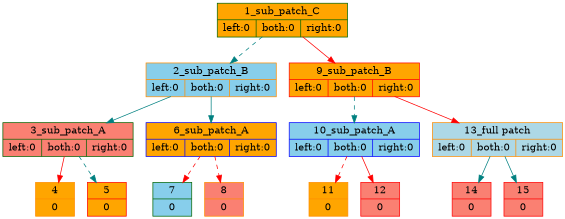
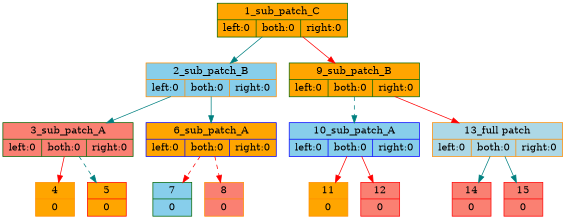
edge "1_sub_patch_C" -> "2_sub_patch_B": style dashed -> solid
node "9_sub_patch_B": color red -> darkgreen
edge "10_sub_patch_A" -> "11": style dashed -> solid
